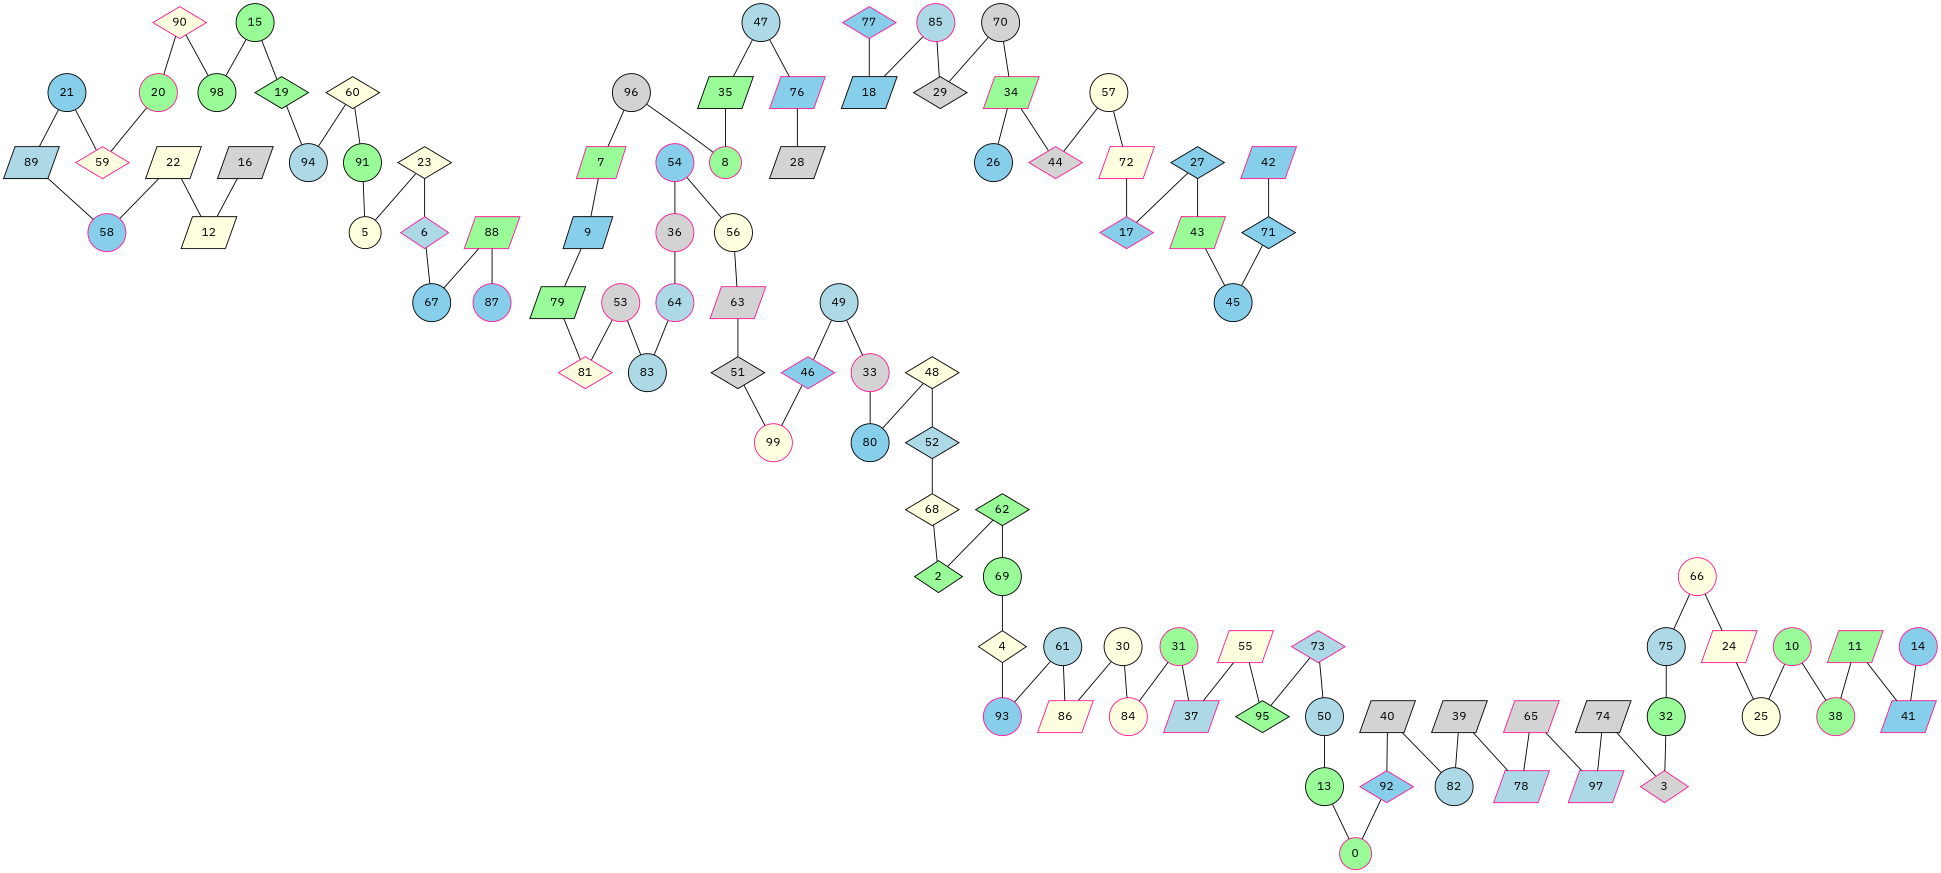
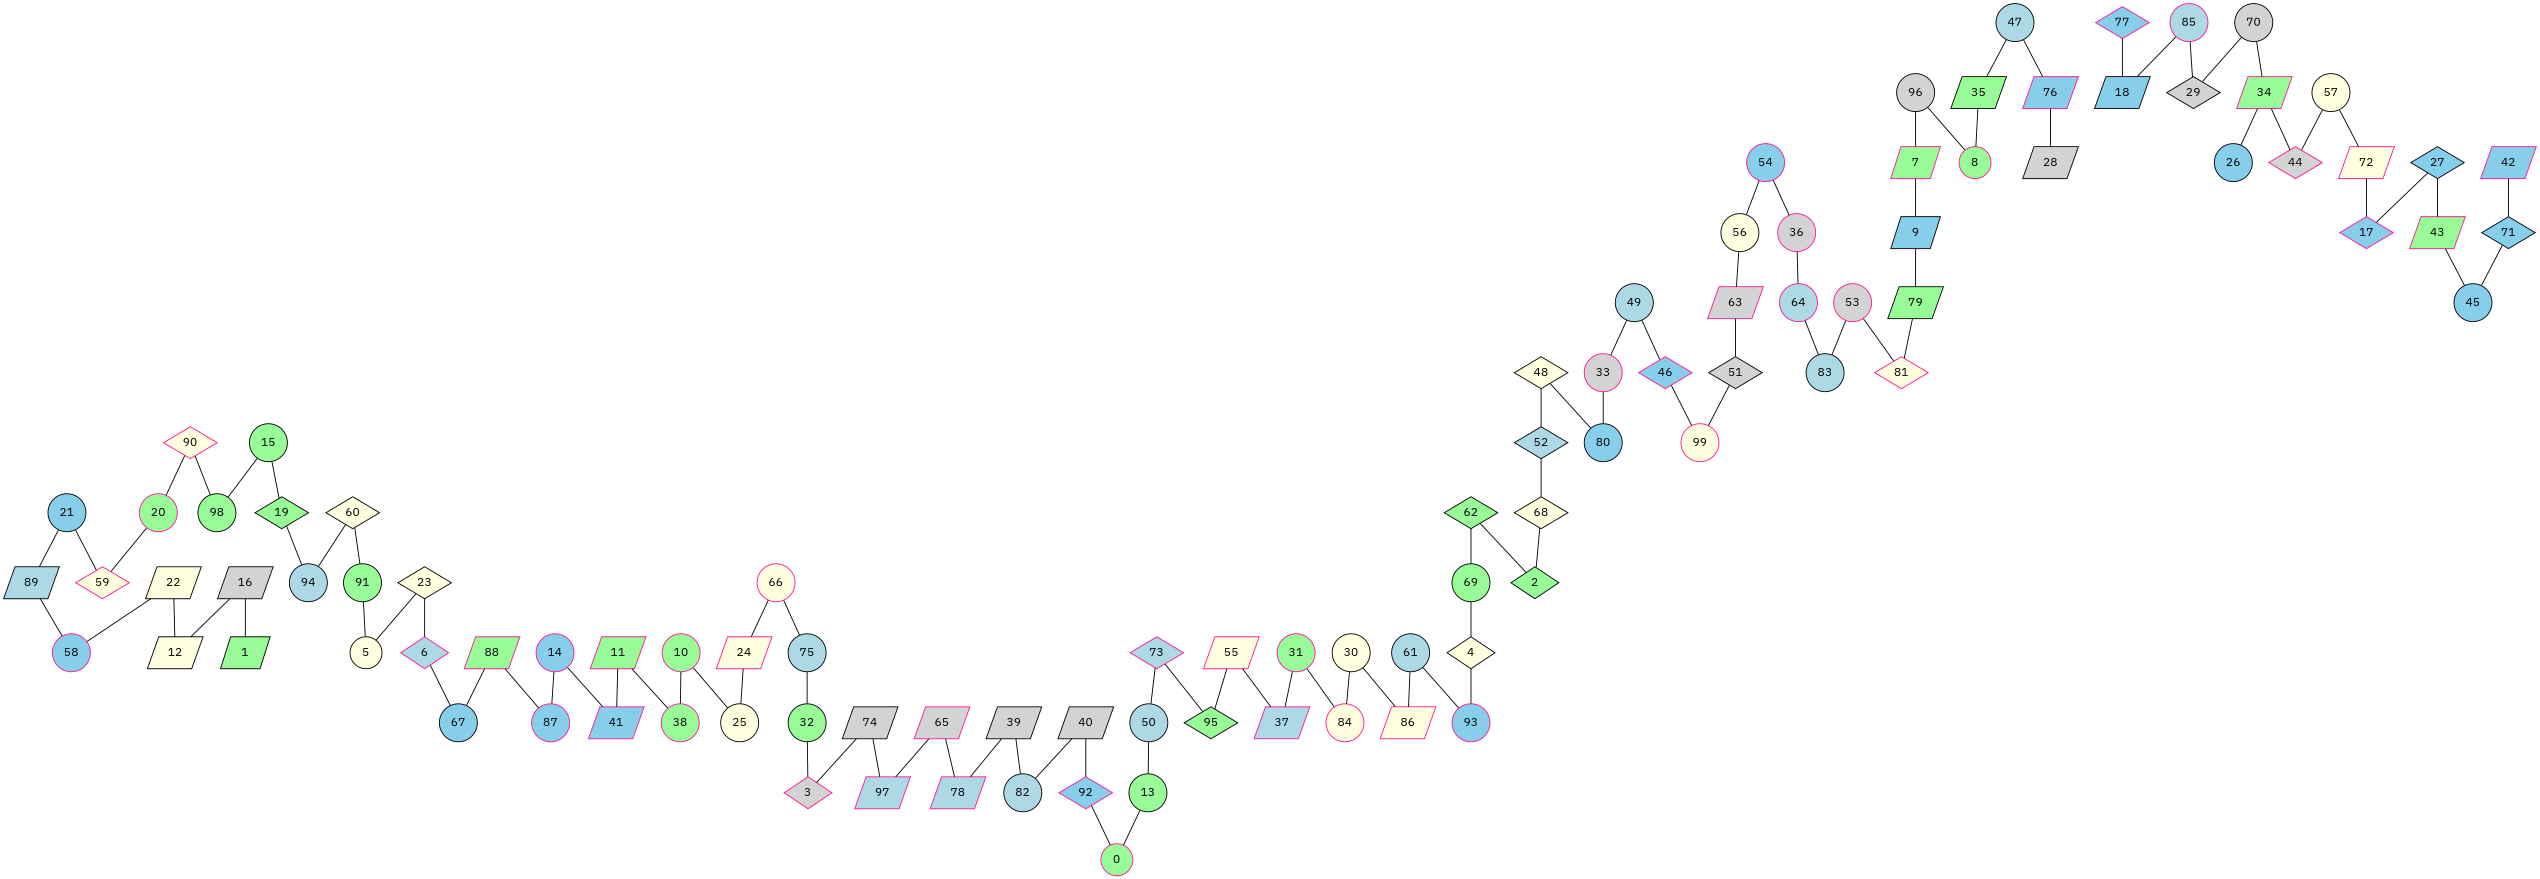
node "1": added
edge "14" -- "87": added
